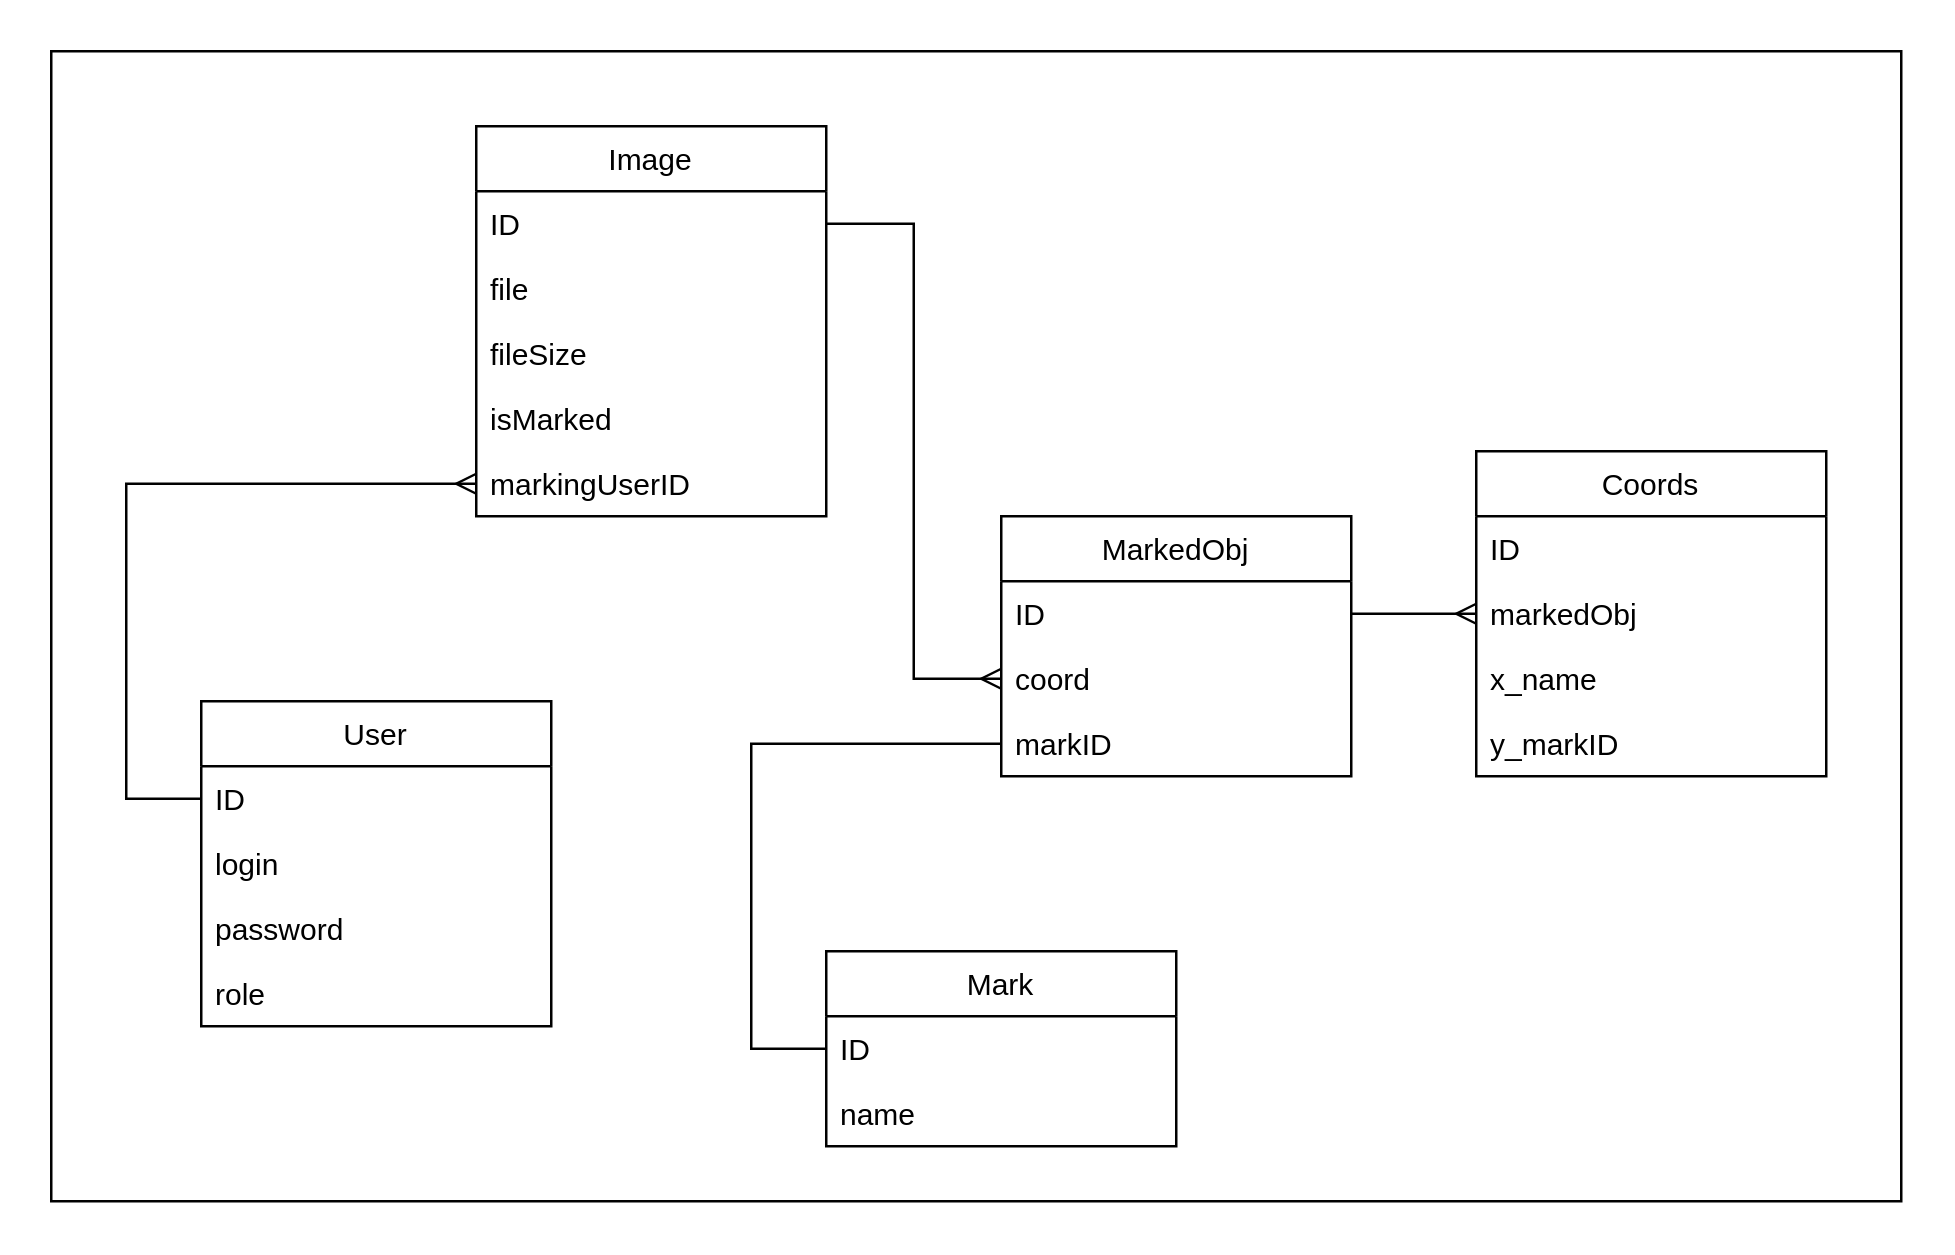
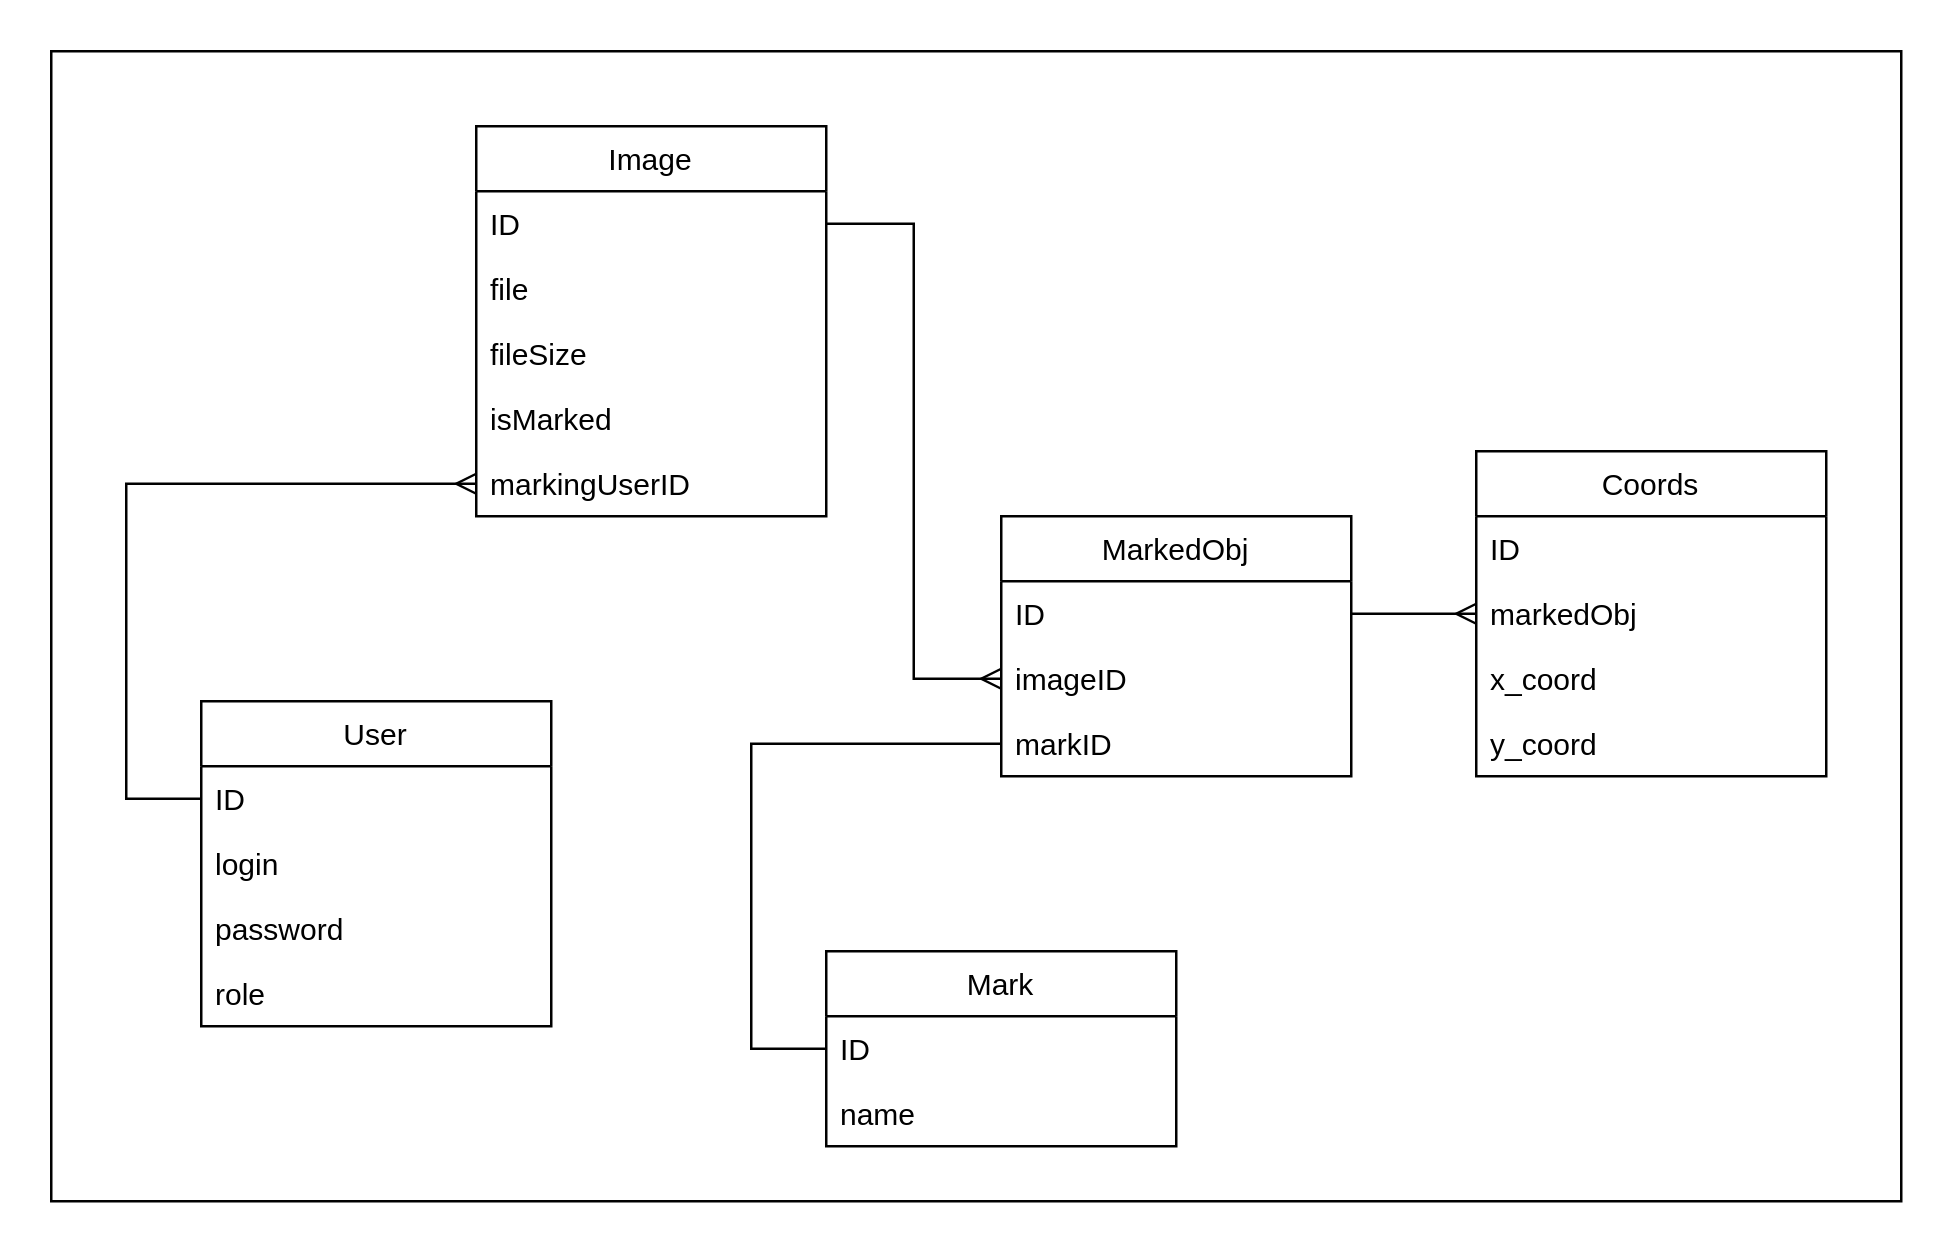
node "coord": label "coord" -> "imageID"
node "x_name": label "x_name" -> "x_coord"
node "y_markID": label "y_markID" -> "y_coord"
